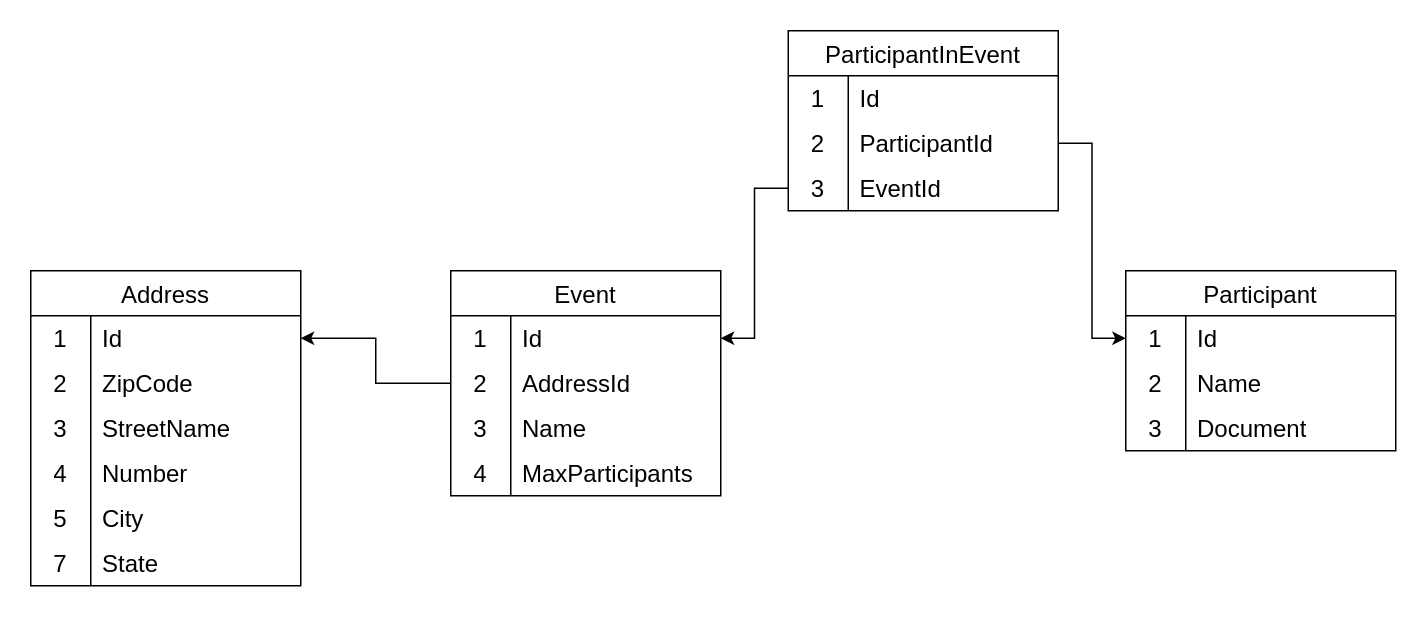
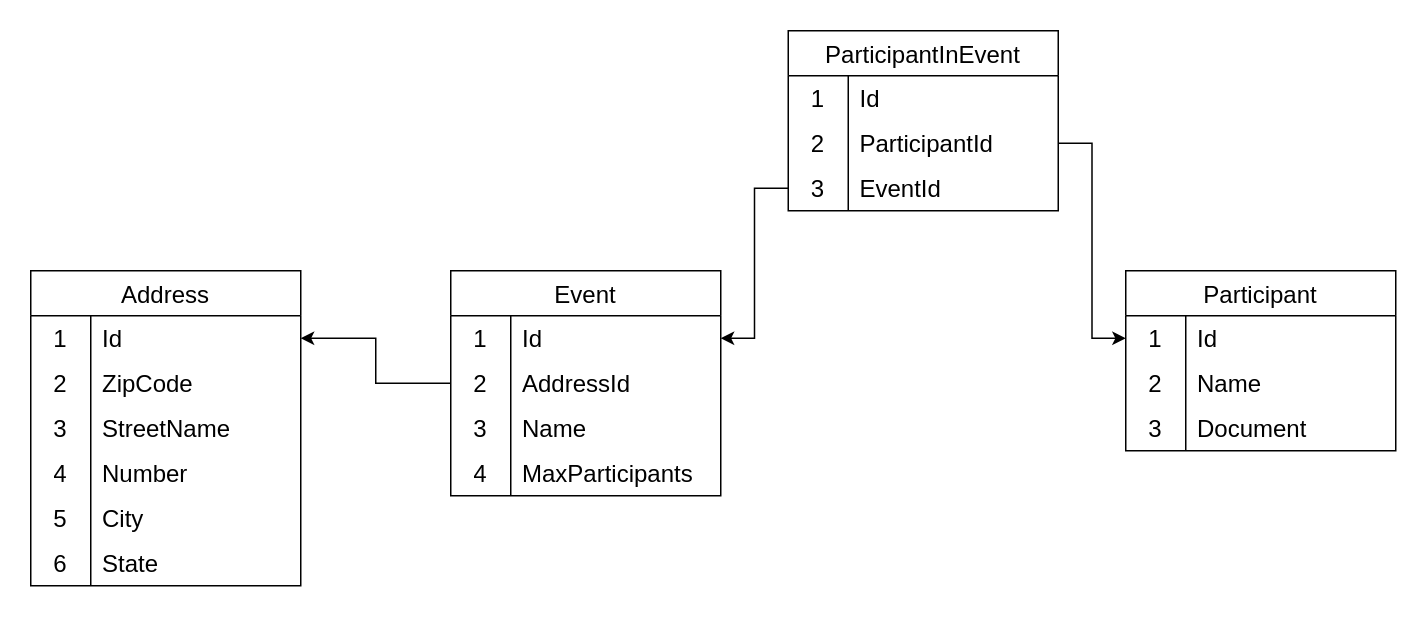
node "7": label "7" -> "6"
